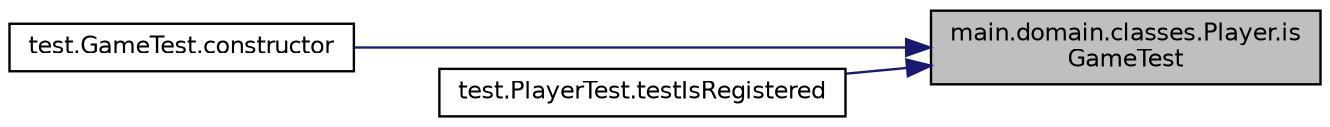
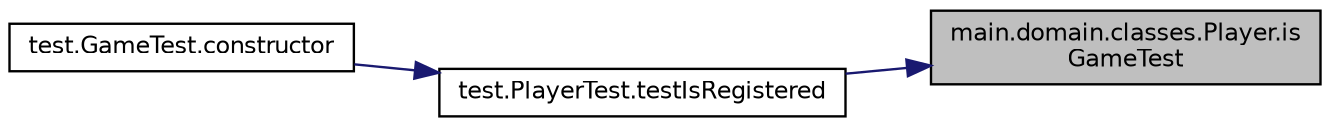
edge "test.GameTest.constructor" -> "main.domain.classes.Player.is GameTest": now "test.GameTest.constructor" -> "test.PlayerTest.testIsRegistered"
